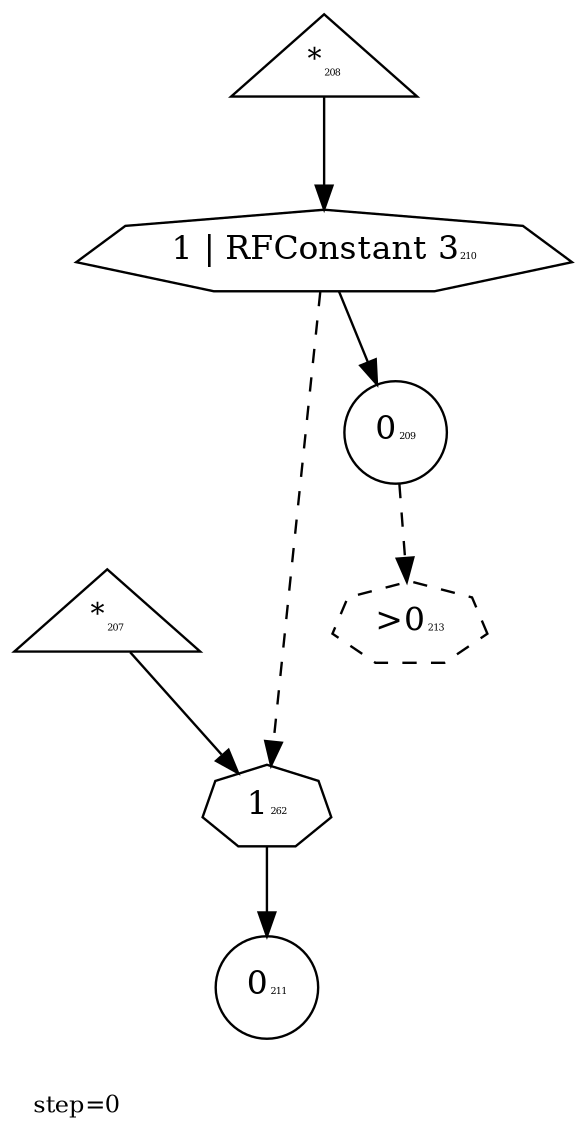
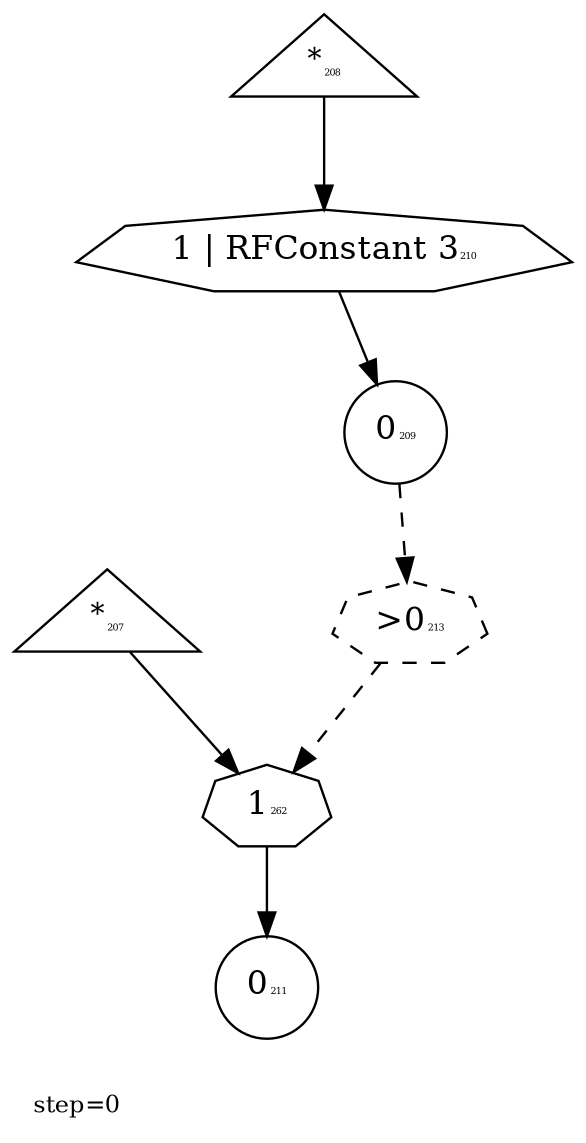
edge "1 | RFConstant 3" -> "1": now ">0" -> "1"
